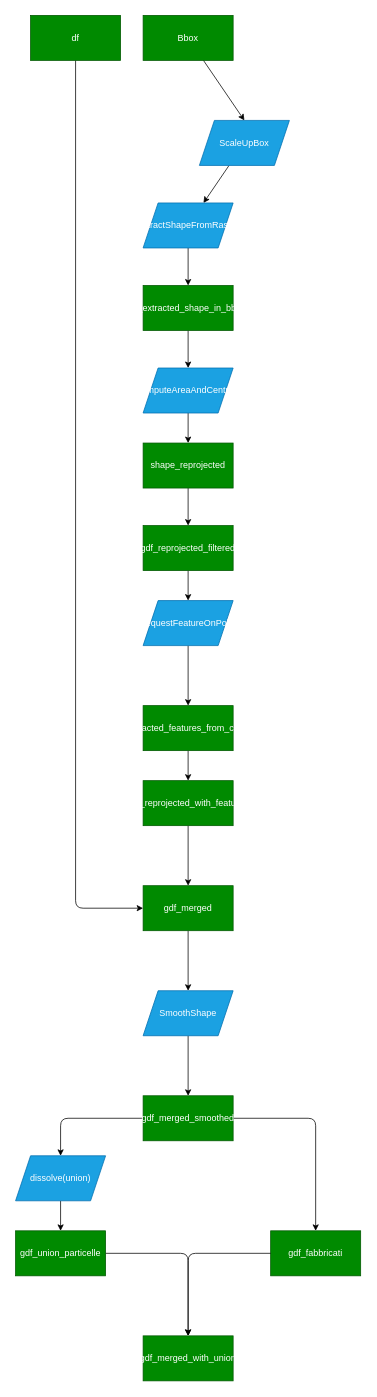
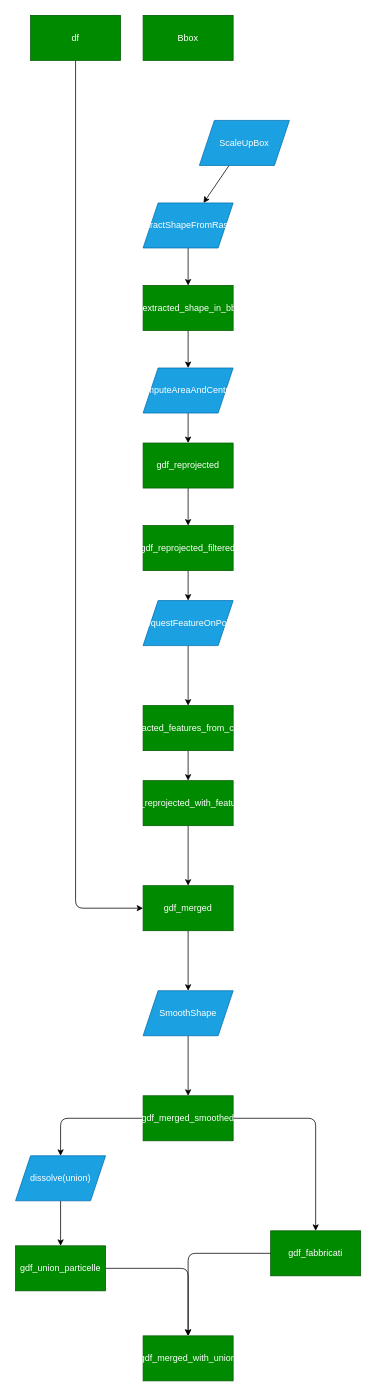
edge "Bbox" -> "ScaleUpBox": removed
node "shape_reprojected": label "shape_reprojected" -> "gdf_reprojected"
node "gdf_union_particelle": moved (60, 1253) -> (60, 1268)
